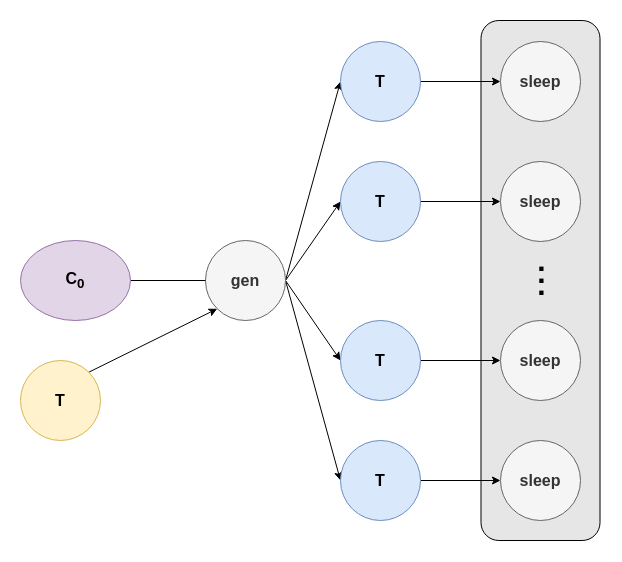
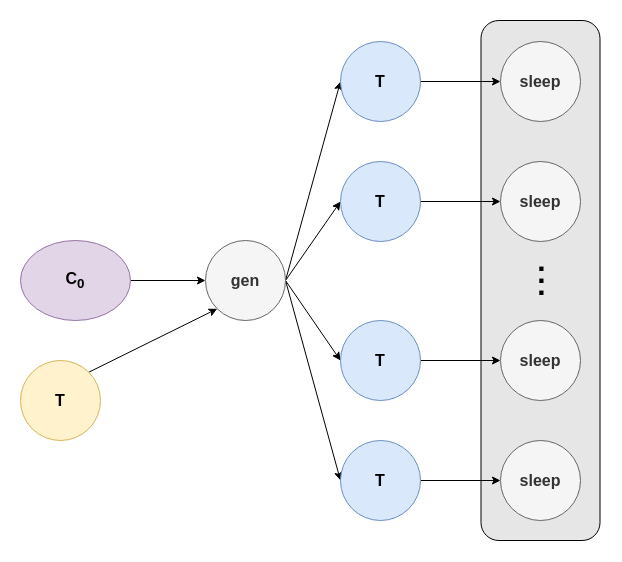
edge "C0" -- "gen": arrowhead none -> classic
